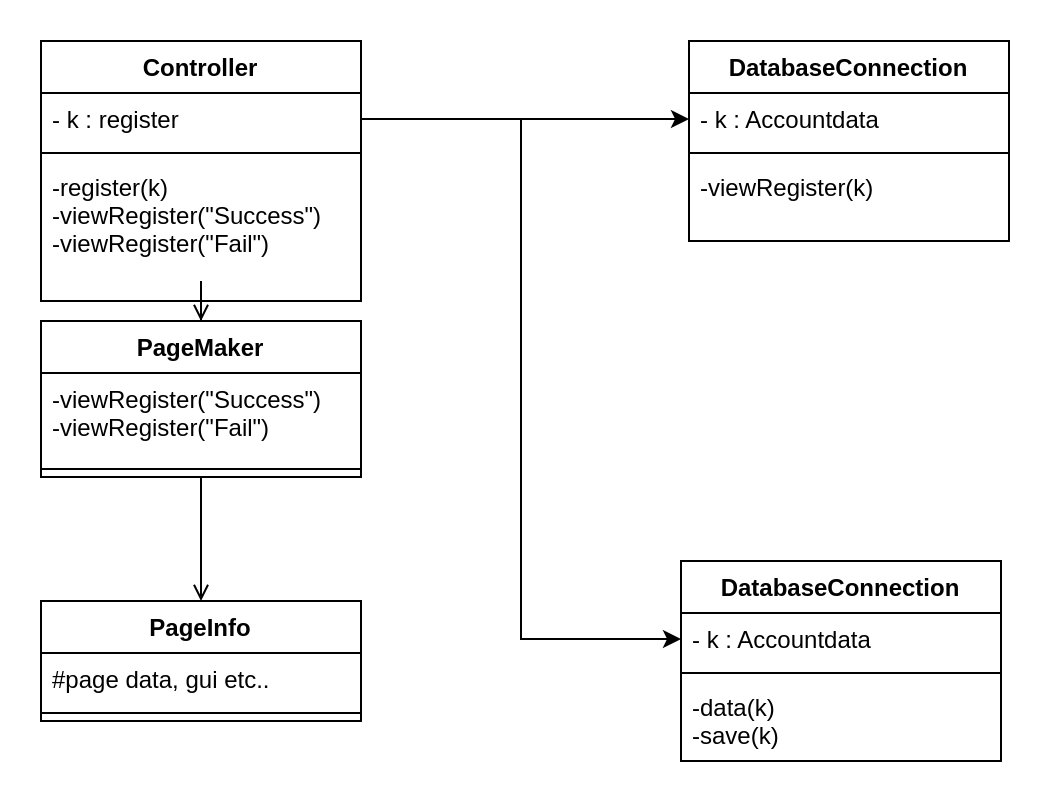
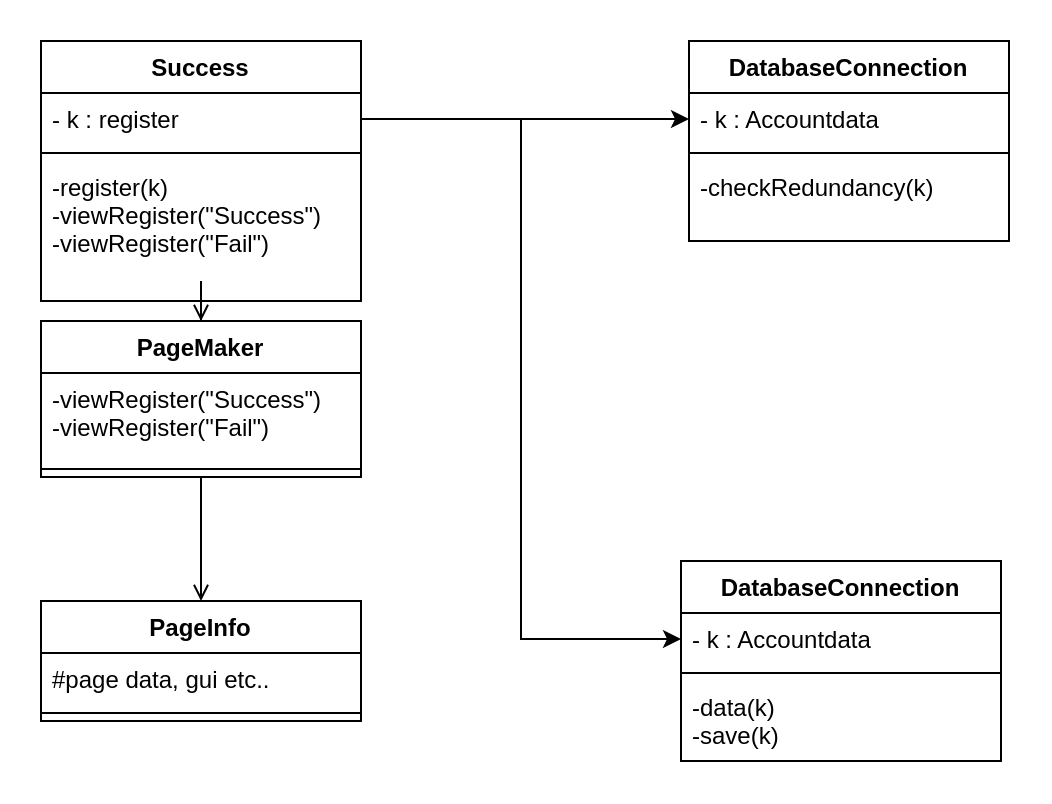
node "Controller": label "Controller" -> "Success"
node "-viewRegister(k)": label "-viewRegister(k)" -> "-checkRedundancy(k)"
